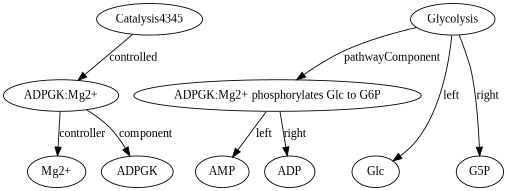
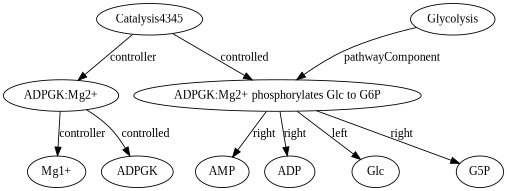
edge "Catalysis4345" -> "ADPGK:Mg2+ phosphorylates Glc to G6P": added, label "controlled"
edge "Catalysis4345" -> "ADPGK:Mg2+": label "controlled" -> "controller"
edge "Glycolysis" -> "G5P": now "ADPGK:Mg2+ phosphorylates Glc to G6P" -> "G5P"
edge "Glycolysis" -> "Glc": now "ADPGK:Mg2+ phosphorylates Glc to G6P" -> "Glc"
edge "ADPGK:Mg2+" -> "ADPGK": label "component" -> "controlled"
edge "ADPGK:Mg2+ phosphorylates Glc to G6P" -> "AMP": label "left" -> "right"
node "Mg2+": label "Mg2+" -> "Mg1+"
